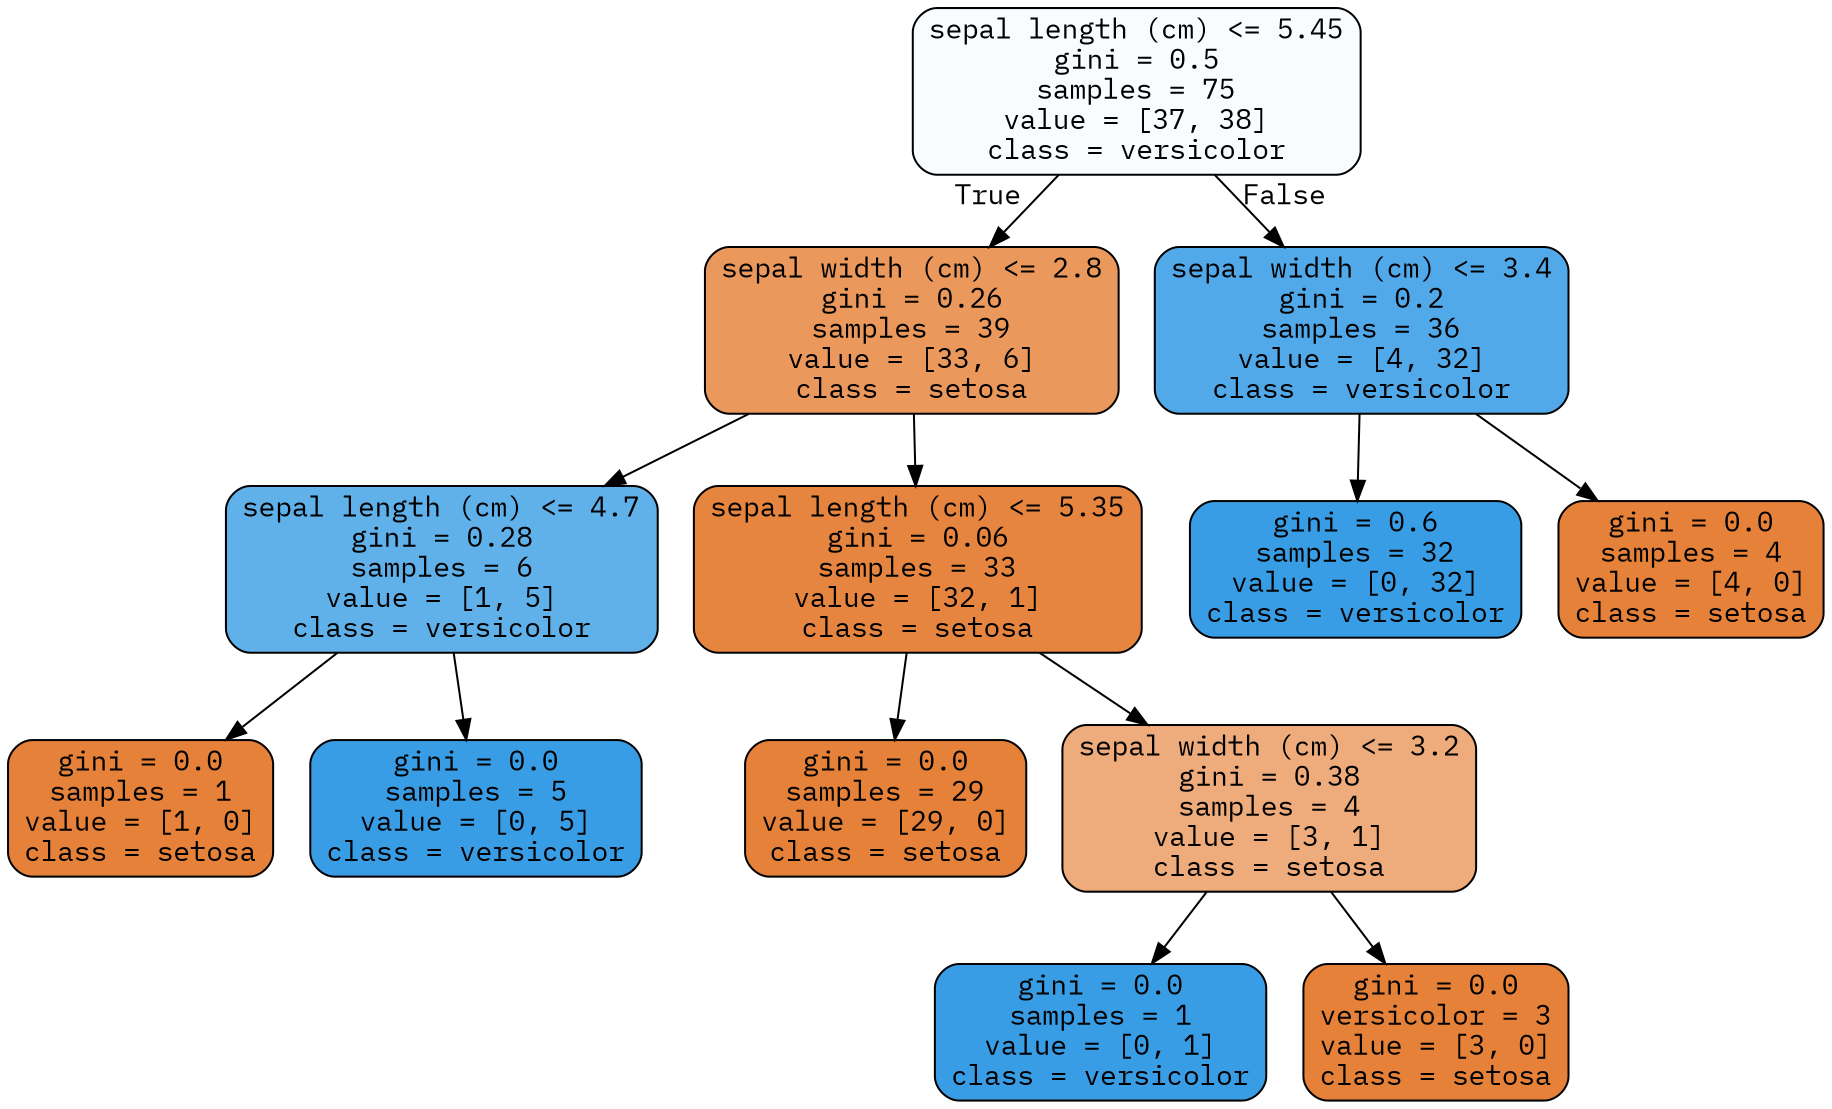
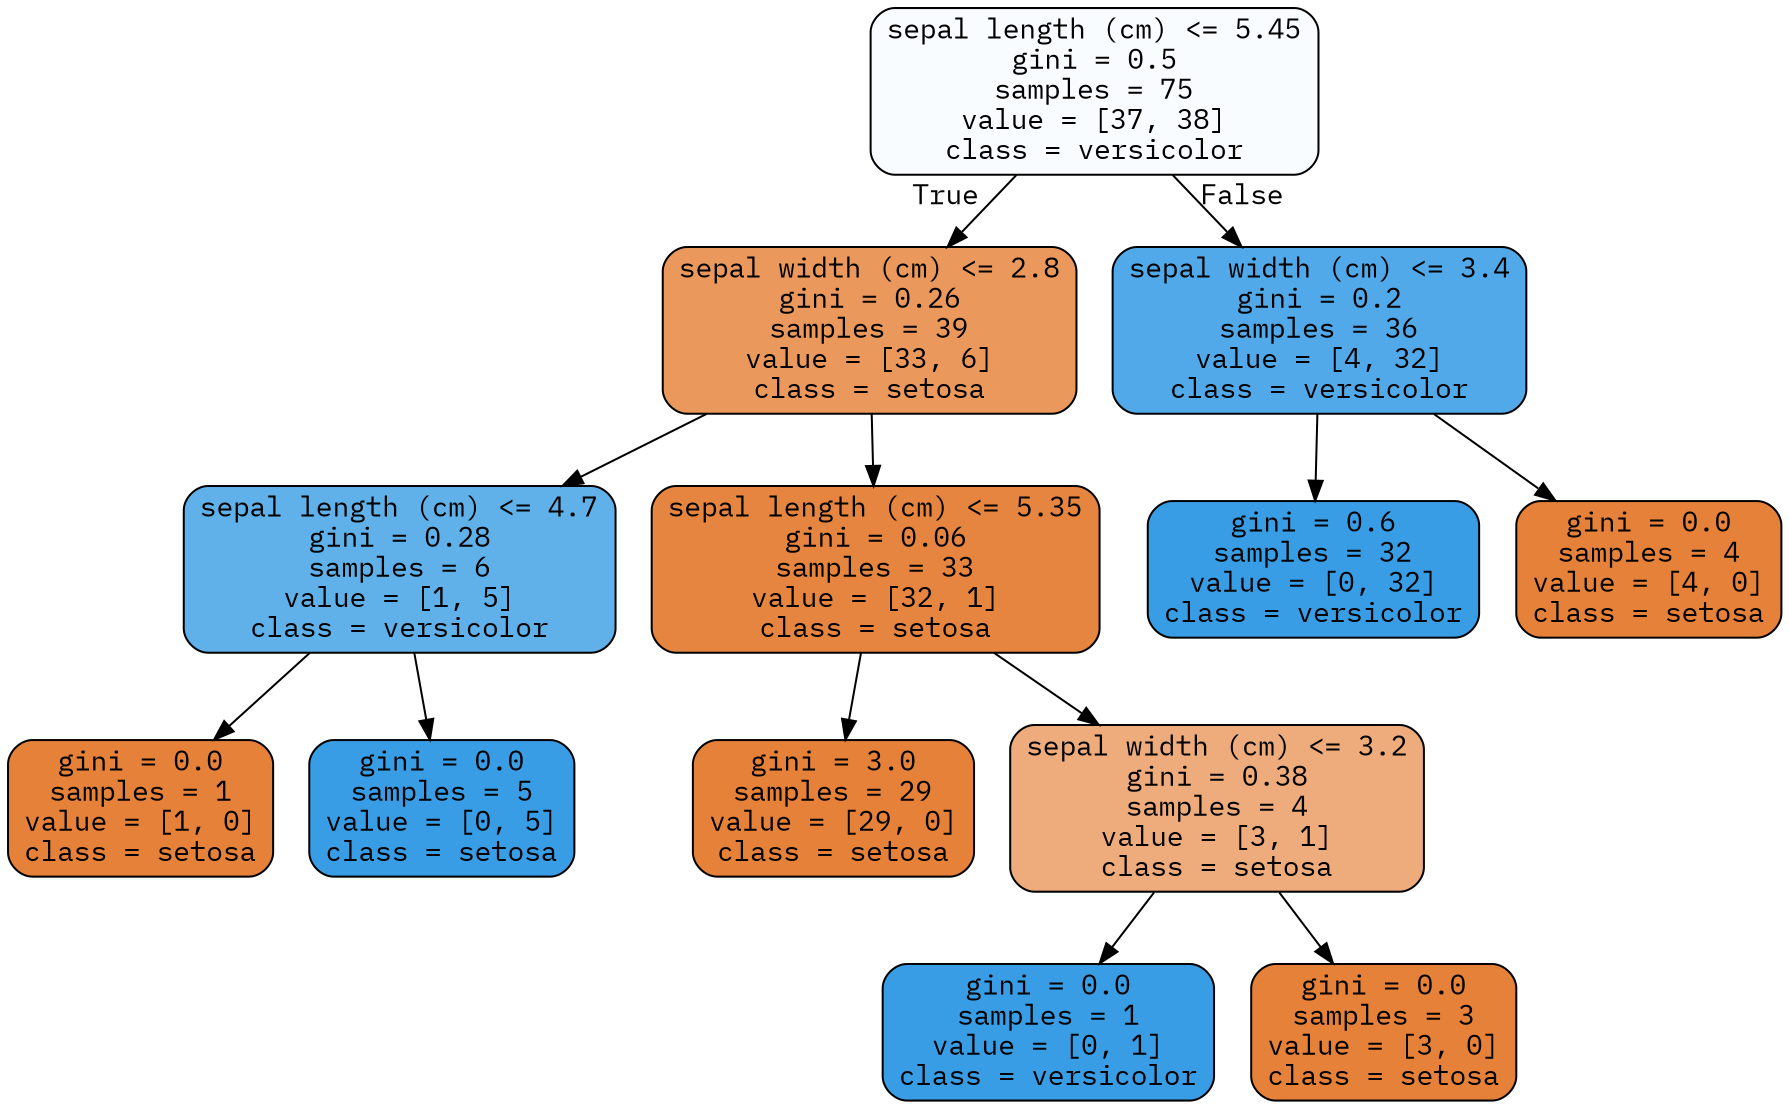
node "gini = 0.0 samples = 5 value = [0, 5] class = versicolor": label "gini = 0.0 samples = 5 value = [0, 5] class = versicolor" -> "gini = 0.0 samples = 5 value = [0, 5] class = setosa"
node "gini = 0.0 samples = 29 value = [29, 0] class = setosa": label "gini = 0.0 samples = 29 value = [29, 0] class = setosa" -> "gini = 3.0 samples = 29 value = [29, 0] class = setosa"
node "gini = 0.0 versicolor = 3 value = [3, 0] class = setosa": label "gini = 0.0 versicolor = 3 value = [3, 0] class = setosa" -> "gini = 0.0 samples = 3 value = [3, 0] class = setosa"
